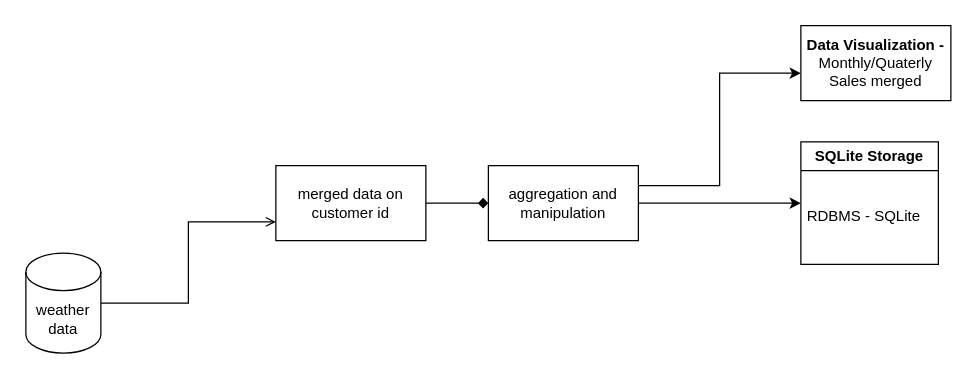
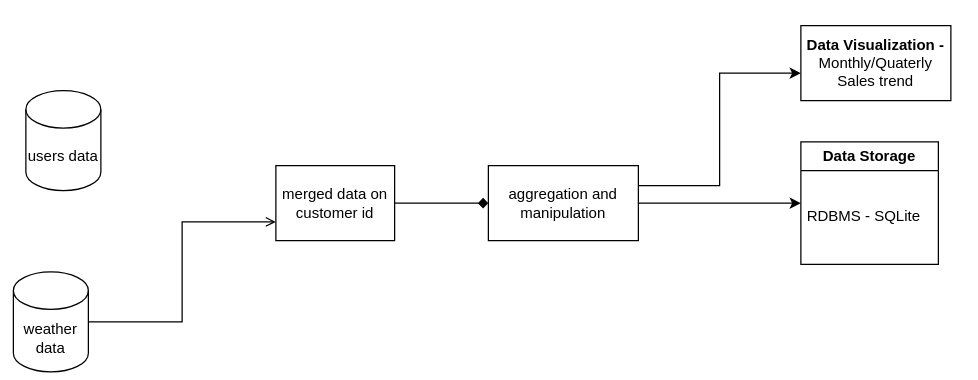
node "Data Visualization - Monthly/Quaterly Sales merged": label "Data Visualization - Monthly/Quaterly Sales merged" -> "Data Visualization - Monthly/Quaterly Sales trend"
node "users data": added
node "SQLite Storage": label "SQLite Storage" -> "Data Storage"
node "merged data on customer id": size 150x75 -> 119x75
node "weather data": moved (63, 303) -> (51, 322)
